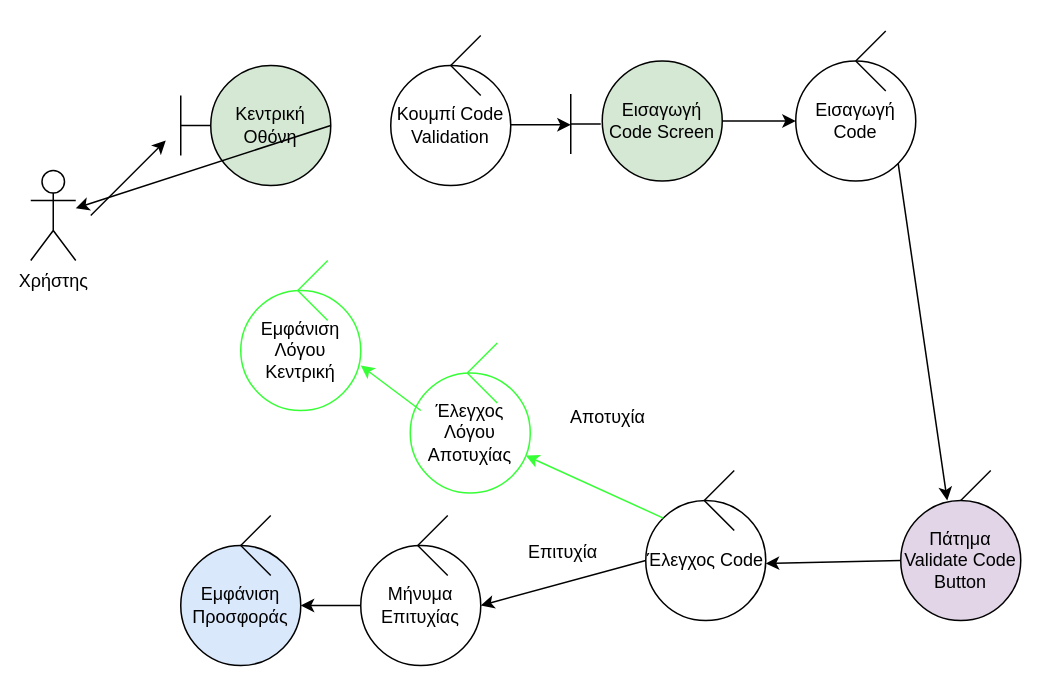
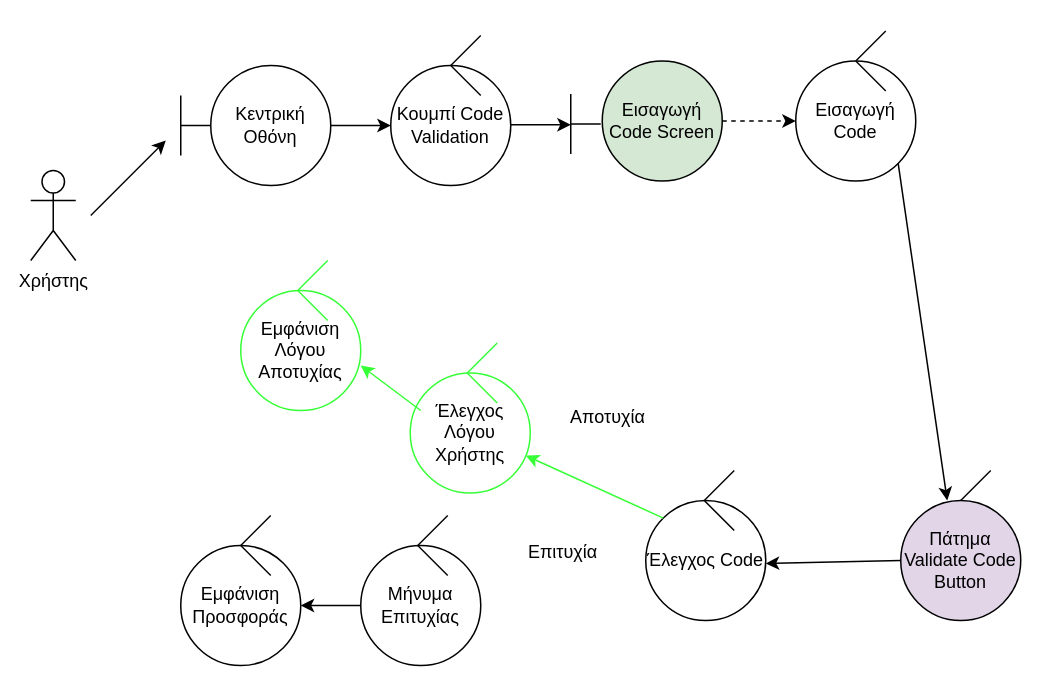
edge "Εισαγωγή Code Screen" -> "Εισαγωγή Code": style solid -> dashed
node "Κεντρική Οθόνη": fillcolor #d5e8d4 -> #ffffff
edge "Κεντρική Οθόνη" -> "Χρήστης": now "Κεντρική Οθόνη" -> "Κουμπί Code Validation"
node "Εμφάνιση Λόγου Κεντρική": label "Εμφάνιση Λόγου Κεντρική" -> "Εμφάνιση Λόγου Αποτυχίας"
node "Έλεγχος Λόγου Αποτυχίας": label "Έλεγχος Λόγου Αποτυχίας" -> "Έλεγχος Λόγου Χρήστης"
edge "Έλεγχος Code" -> "Μήνυμα Επιτυχίας": removed
node "Εμφάνιση Προσφοράς": fillcolor #dae8fc -> #ffffff
